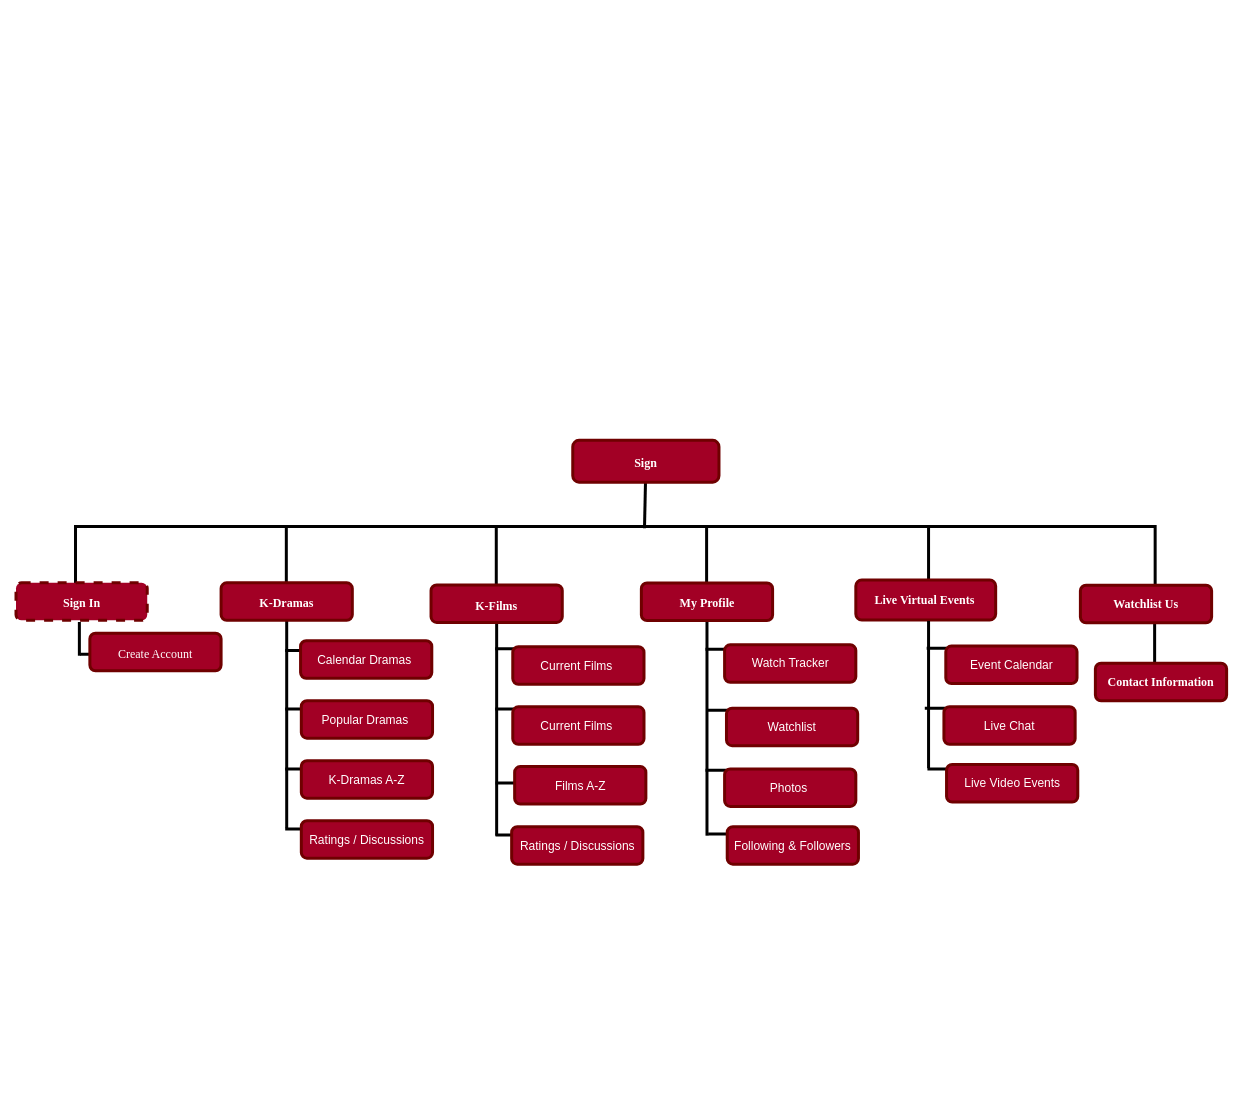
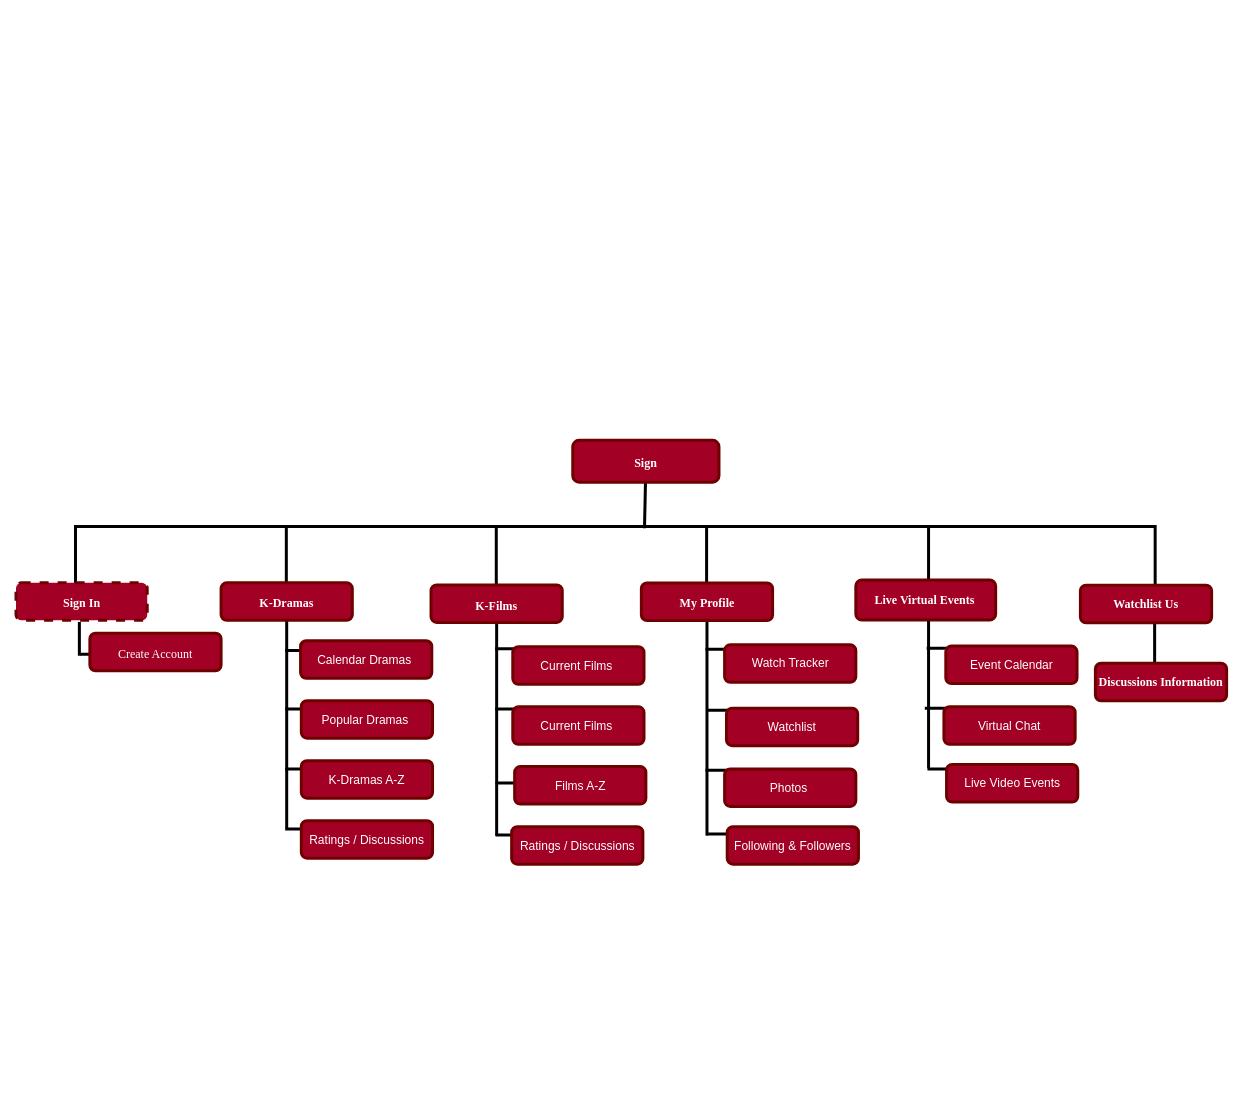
node "Contact Information": label "Contact Information" -> "Discussions Information"
node "Live Chat": label "Live Chat" -> "Virtual Chat"
